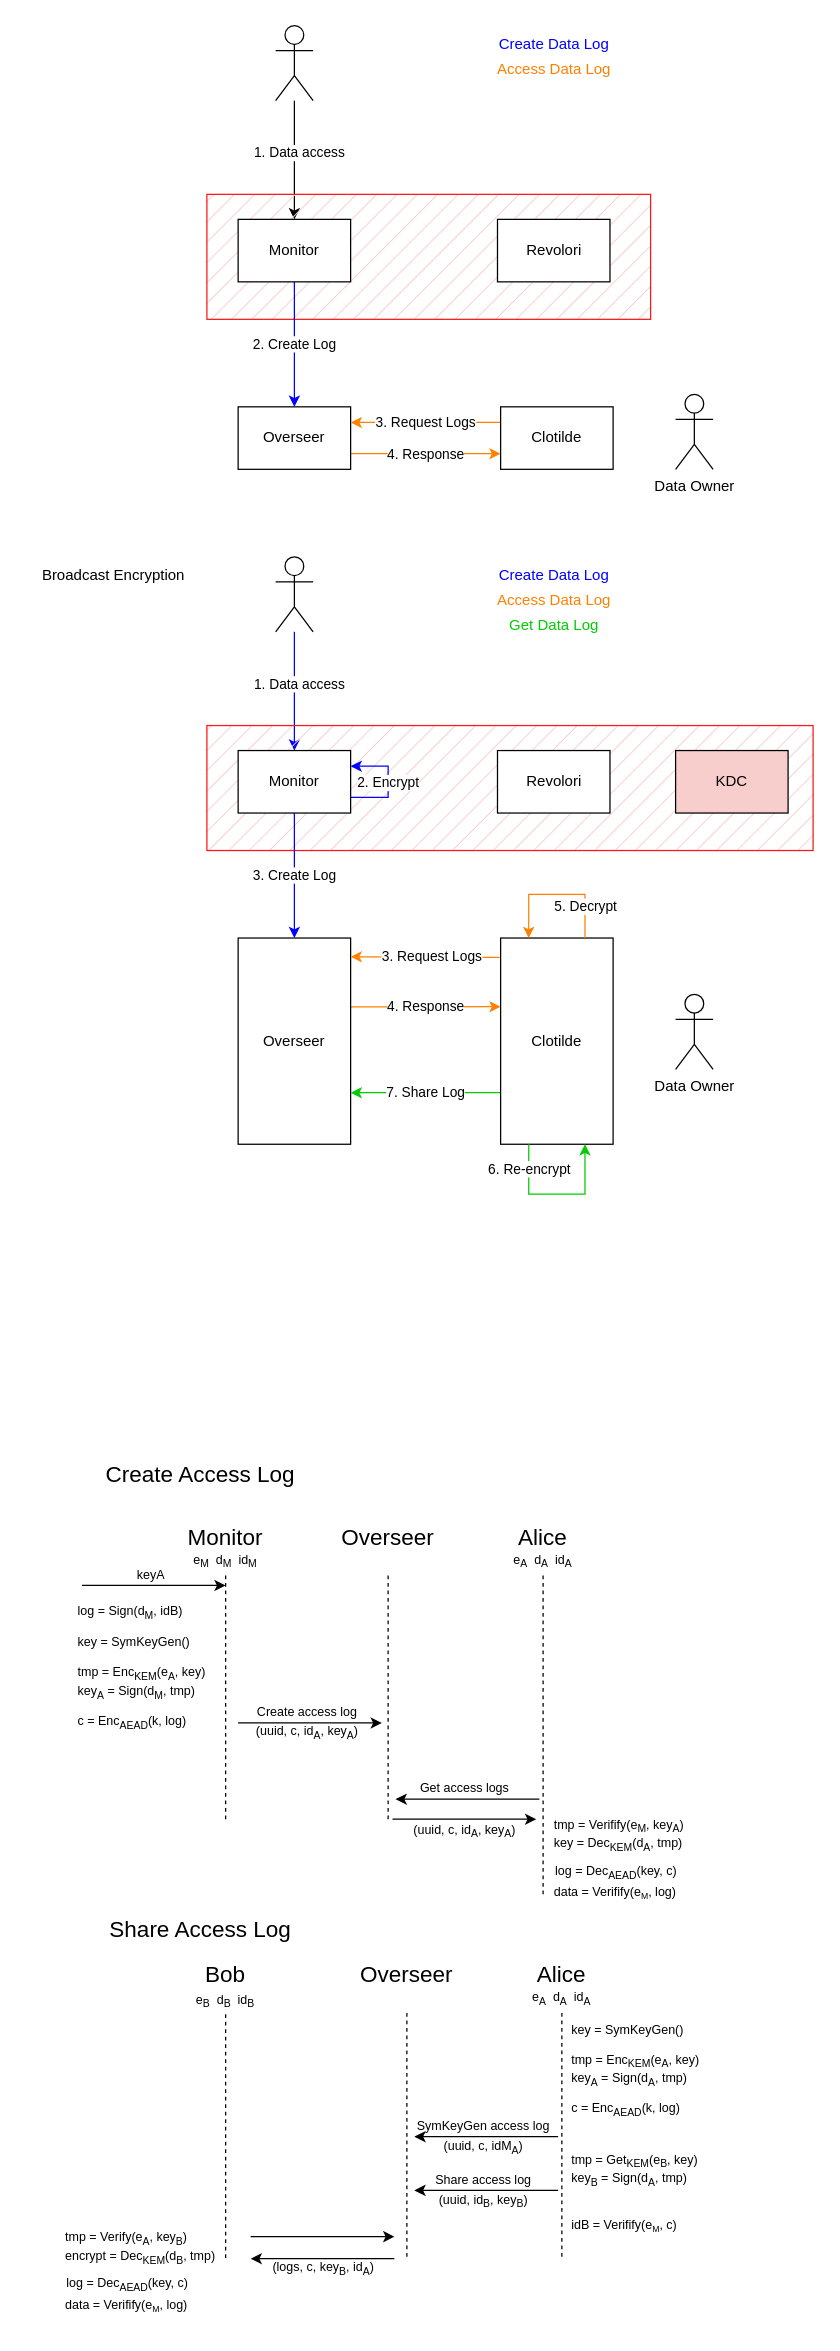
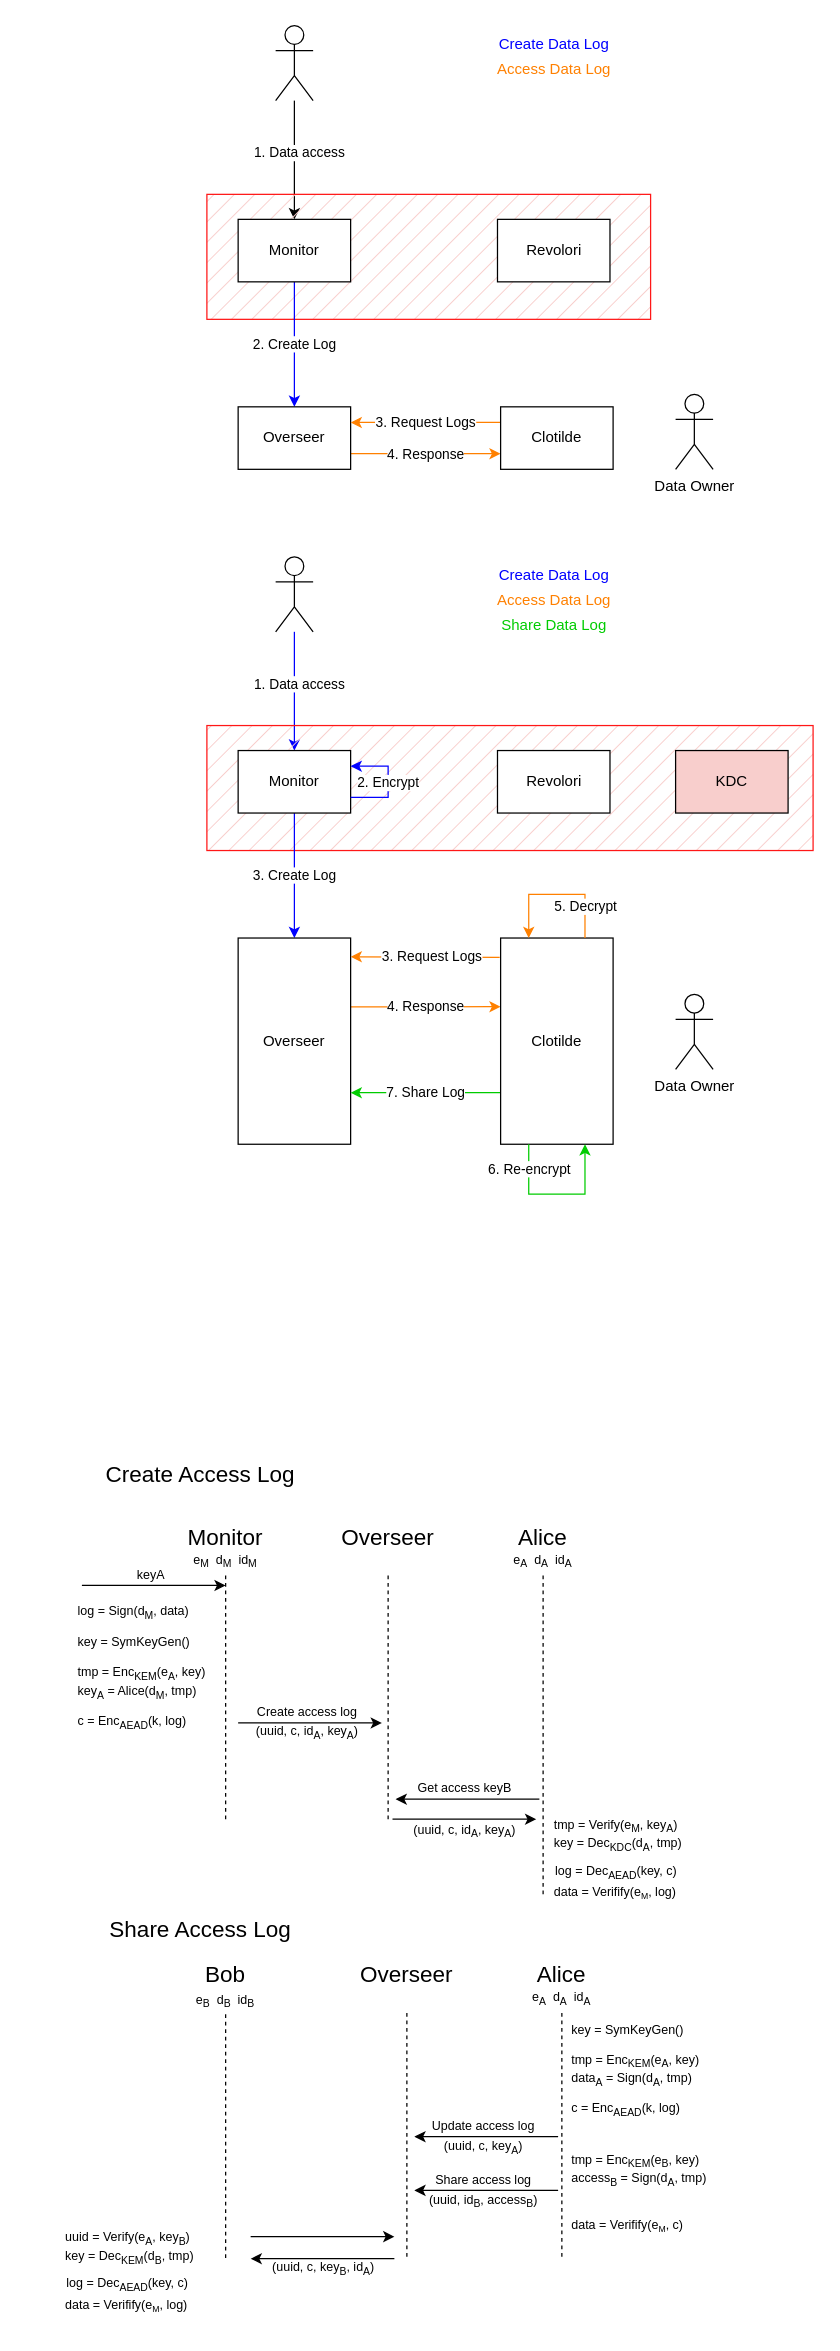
node "Broadcast Encryption": removed
node "Get Data Log": label "Get Data Log" -> "Share Data Log"
node "log = Sign(dM, idB)": label "log = Sign(dM, idB)" -> "log = Sign(dM, data)"
node "keyA = Sign(dM, tmp)": label "keyA = Sign(dM, tmp)" -> "keyA = Alice(dM, tmp)"
node "Get access logs": label "Get access logs" -> "Get access keyB"
node "tmp = Verifify(eM, keyA)": label "tmp = Verifify(eM, keyA)" -> "tmp = Verify(eM, keyA)"
node "key = DecKEM(dA, tmp)": label "key = DecKEM(dA, tmp)" -> "key = DecKDC(dA, tmp)"
node "keyA = Sign(dA, tmp)": label "keyA = Sign(dA, tmp)" -> "dataA = Sign(dA, tmp)"
node "SymKeyGen access log": label "SymKeyGen access log" -> "Update access log"
node "(uuid, c, idMA)": label "(uuid, c, idMA)" -> "(uuid, c, keyA)"
node "tmp = GetKEM(eB, key)": label "tmp = GetKEM(eB, key)" -> "tmp = EncKEM(eB, key)"
node "keyB = Sign(dA, tmp)": label "keyB = Sign(dA, tmp)" -> "accessB = Sign(dA, tmp)"
node "(uuid, idB, keyB)": label "(uuid, idB, keyB)" -> "(uuid, idB, accessB)"
node "idB = Verifify(eM, c)": label "idB = Verifify(eM, c)" -> "data = Verifify(eM, c)"
node "tmp = Verify(eA, keyB)": label "tmp = Verify(eA, keyB)" -> "uuid = Verify(eA, keyB)"
node "encrypt = DecKEM(dB, tmp)": label "encrypt = DecKEM(dB, tmp)" -> "key = DecKEM(dB, tmp)"
node "(logs, c, keyB, idA)": label "(logs, c, keyB, idA)" -> "(uuid, c, keyB, idA)"
